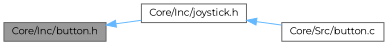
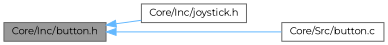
edge "Core/Src/button.c" -> "Core/Inc/joystick.h": now "Core/Src/button.c" -> "Core/Inc/button.h"
